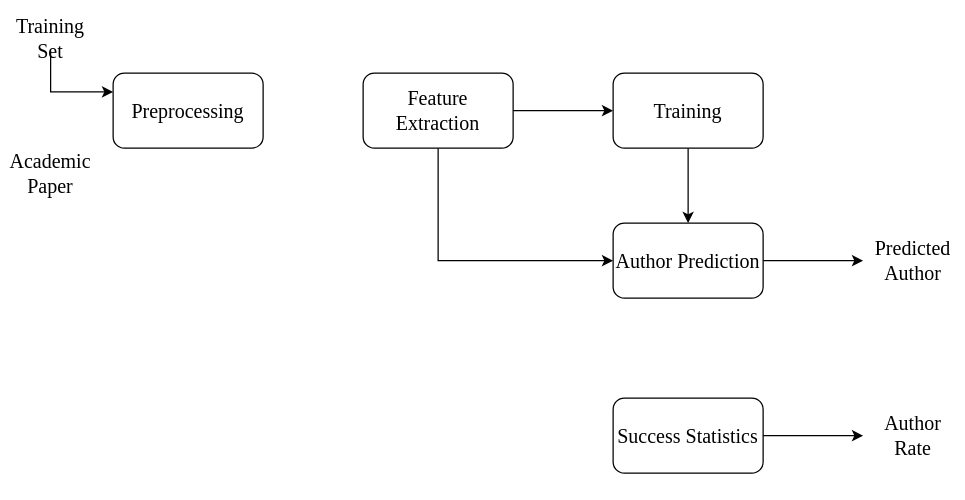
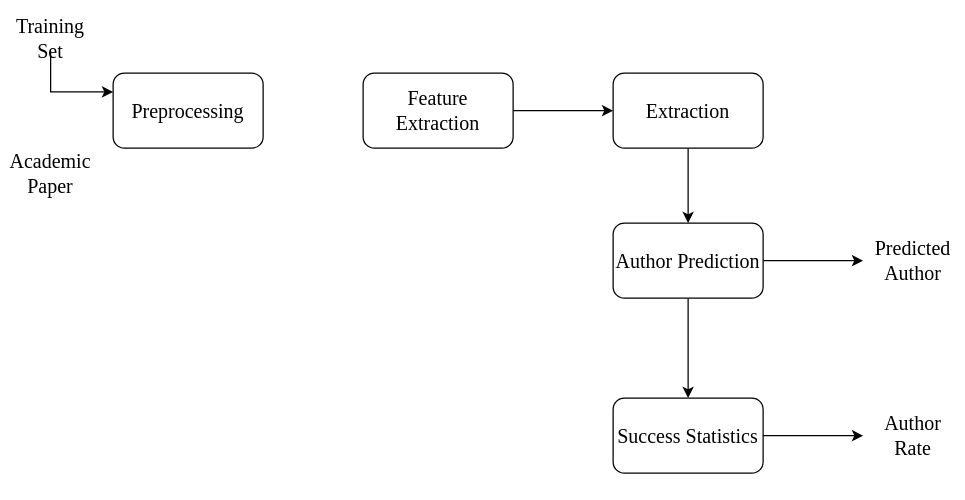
node "Training": label "Training" -> "Extraction"
edge "Feature Extraction" -> "Author Prediction": removed
edge "Author Prediction" -> "Success Statistics": added
